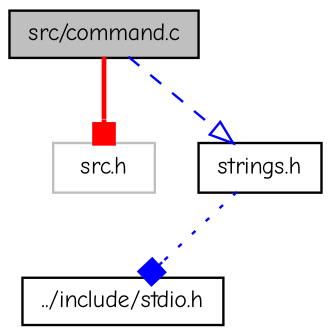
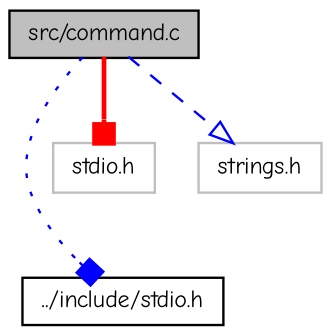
node "src.h": label "src.h" -> "stdio.h"
node "strings.h": color black -> grey75
edge "strings.h" -> "../include/stdio.h": now "src/command.c" -> "../include/stdio.h"
